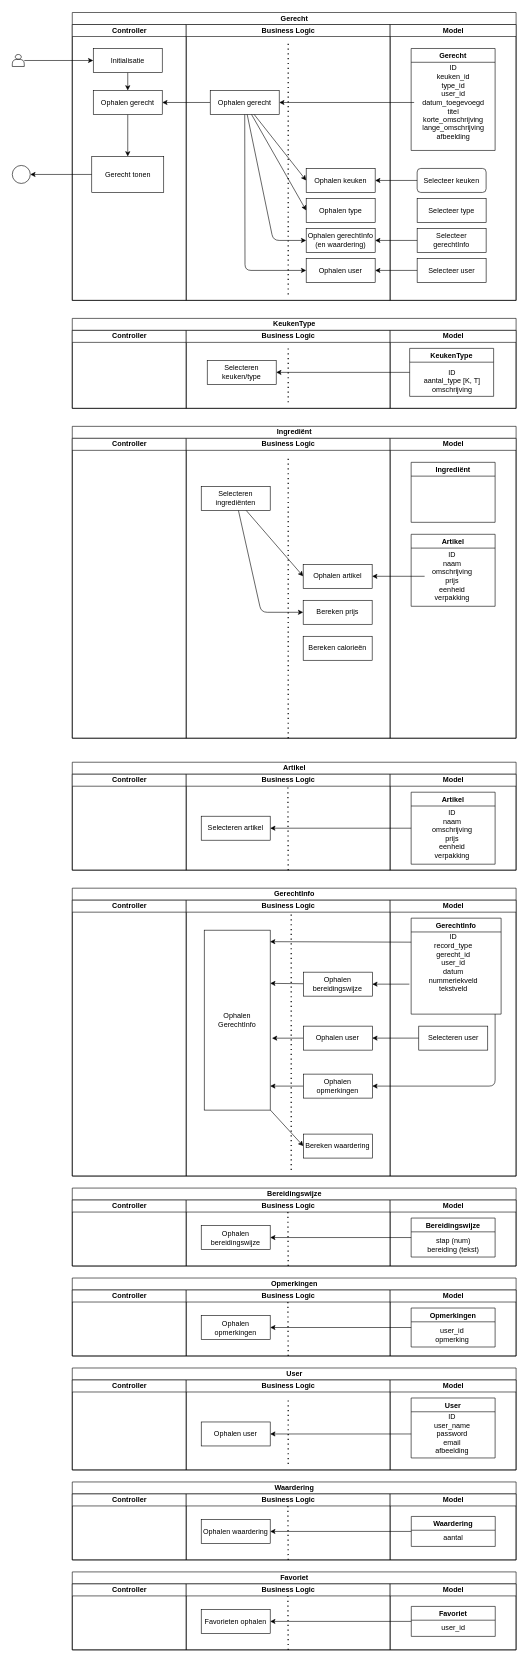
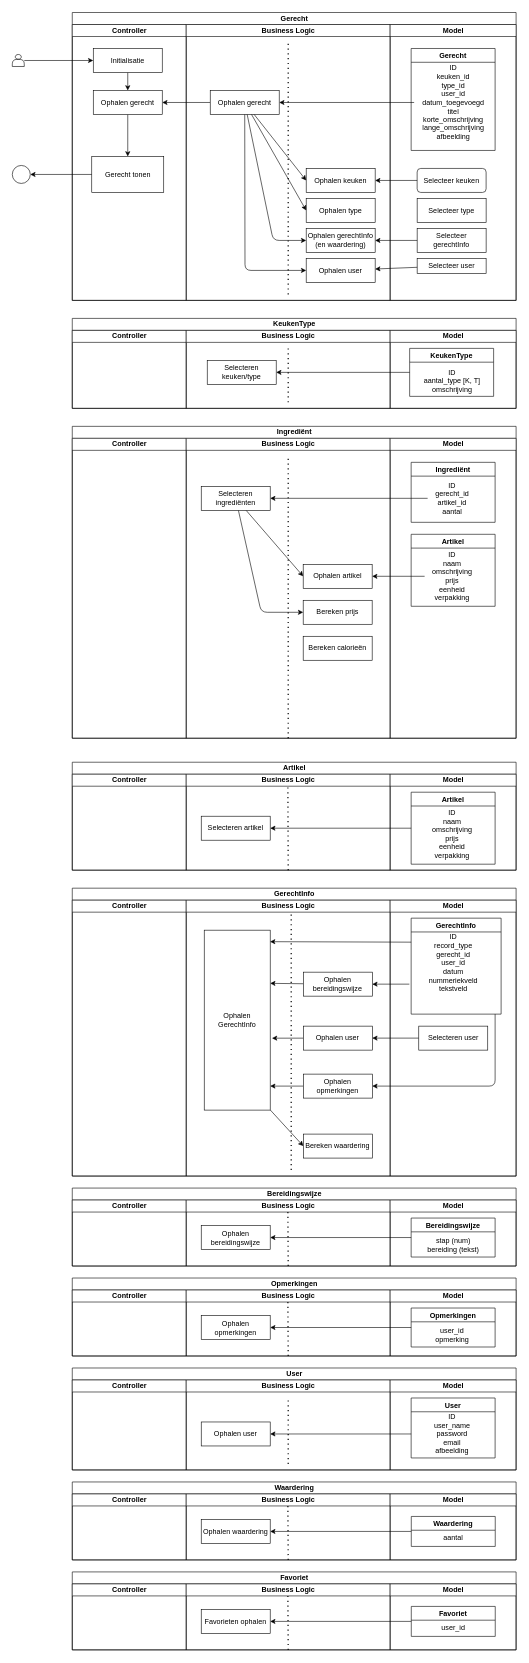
node "Selecteer user": size 69x24 -> 69x15
edge "ID gerecht_id artikel_id aantal" -> "Selecteren ingrediënten": added
node "ID gerecht_id artikel_id aantal": added
